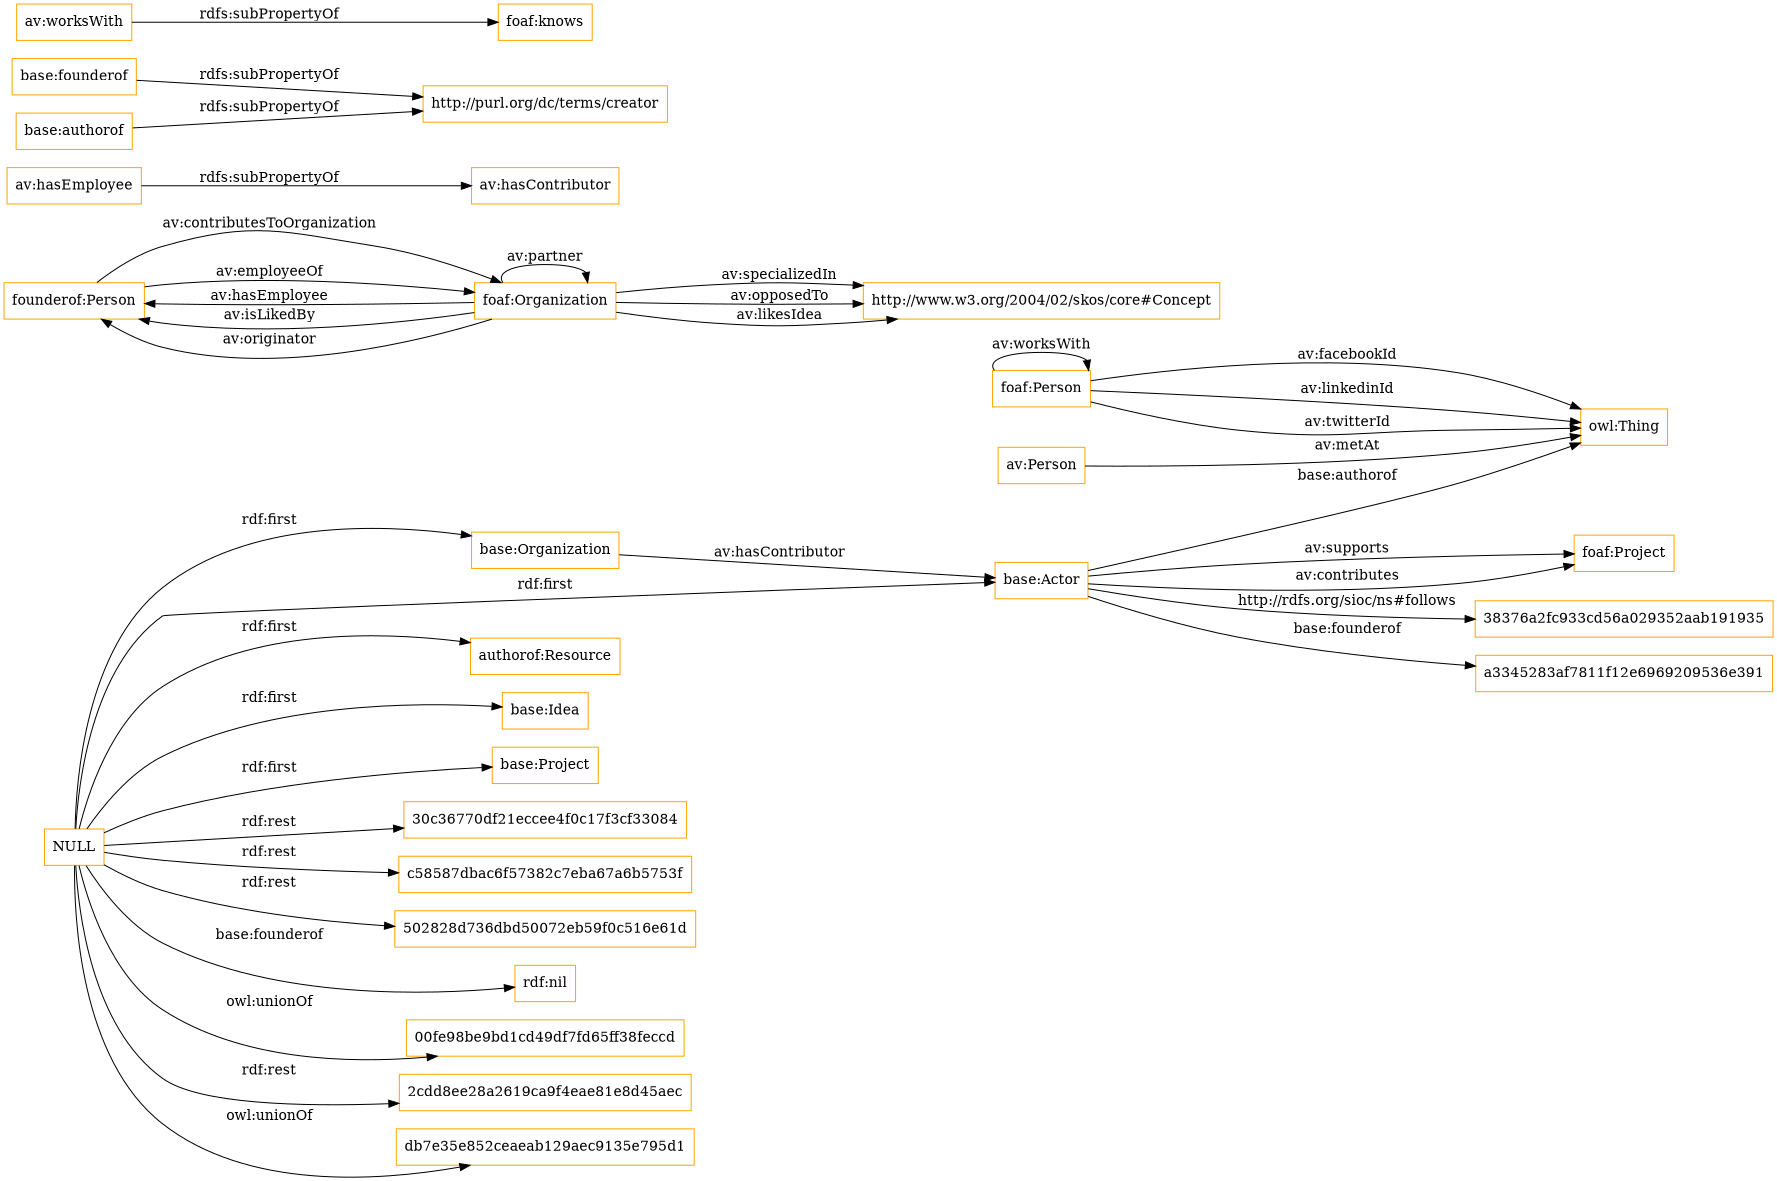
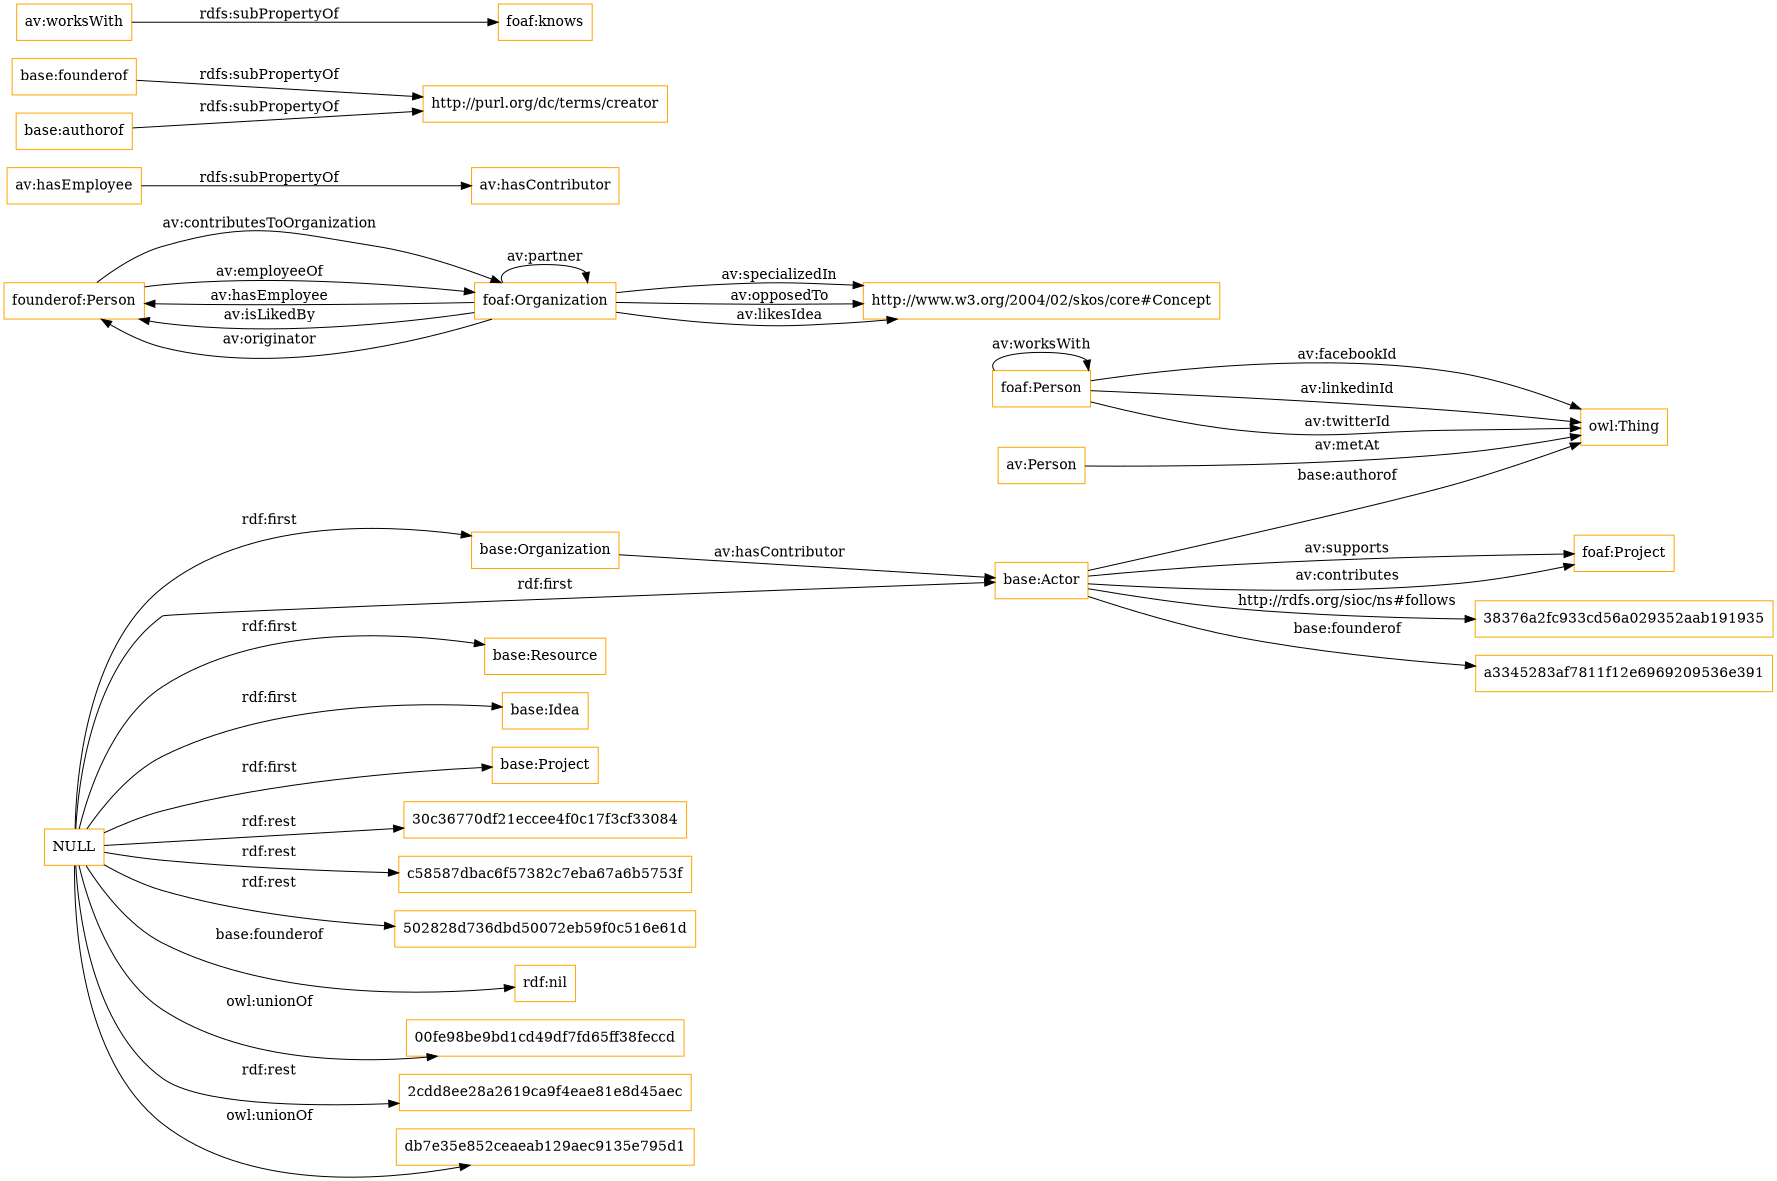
node "authorof:Resource": label "authorof:Resource" -> "base:Resource"
